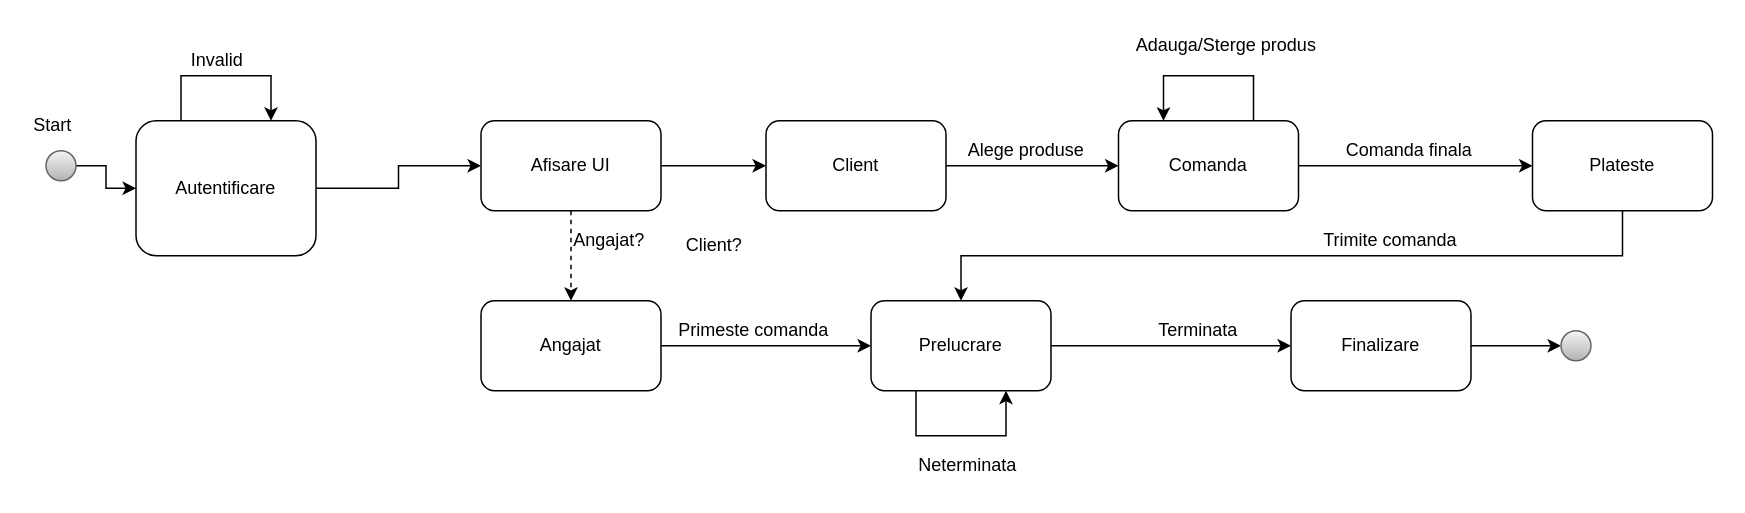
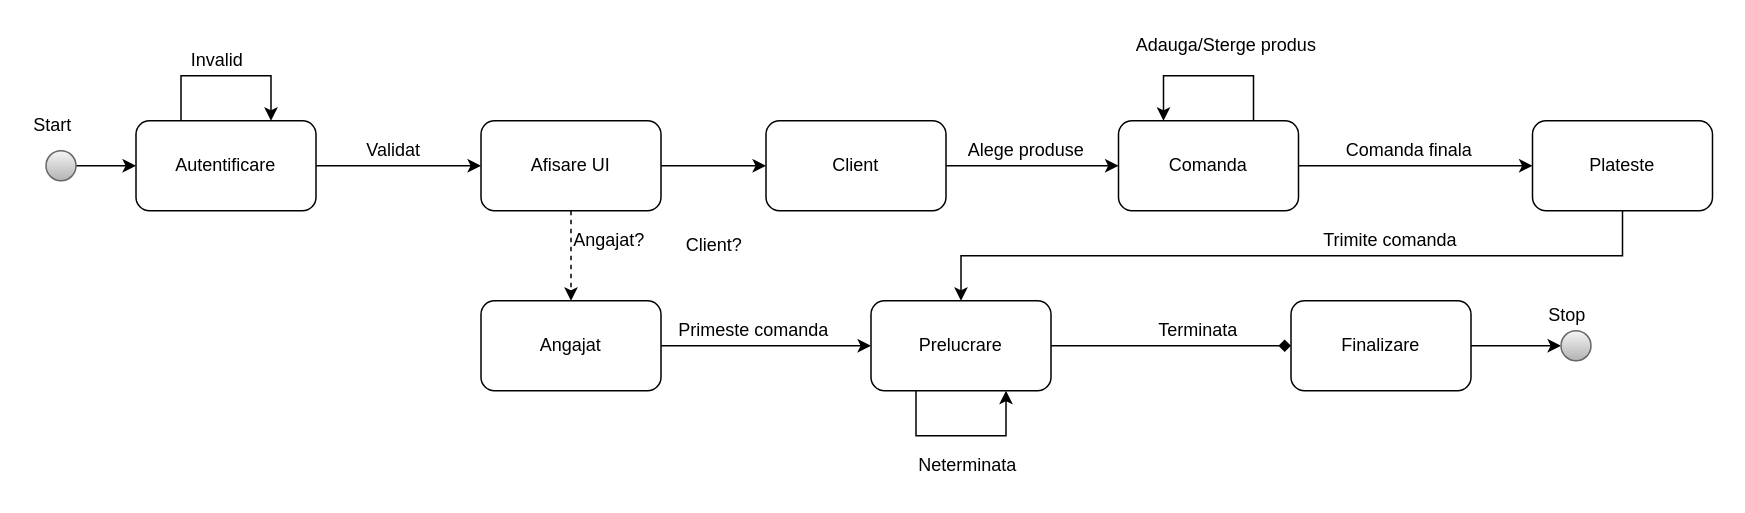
node "Validat": added
node "Autentificare": size 180x135 -> 180x90
node "Stop": added
edge "Prelucrare" -> "Finalizare": arrowhead classic -> diamond
